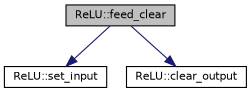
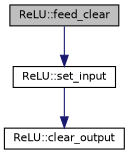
edge "ReLU::feed_clear" -> "ReLU::clear_output": now "ReLU::set_input" -> "ReLU::clear_output"
